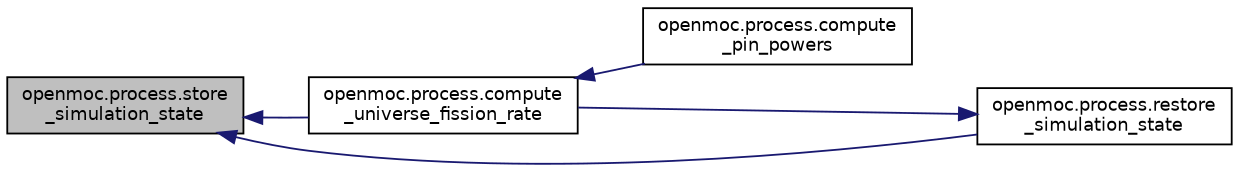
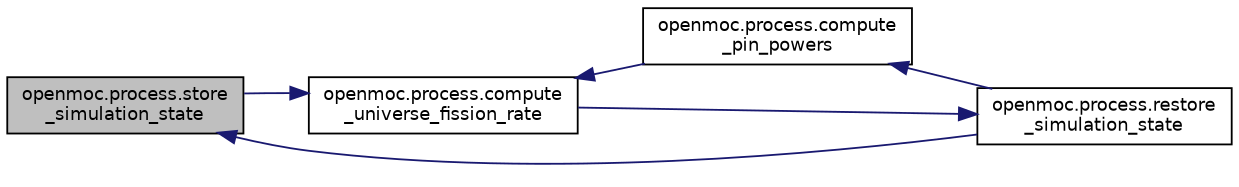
edge "openmoc.process.restore _simulation_state" -> "openmoc.process.compute _pin_powers": added
edge "openmoc.process.compute _universe_fission_rate" -> "openmoc.process.store _simulation_state": reversed
